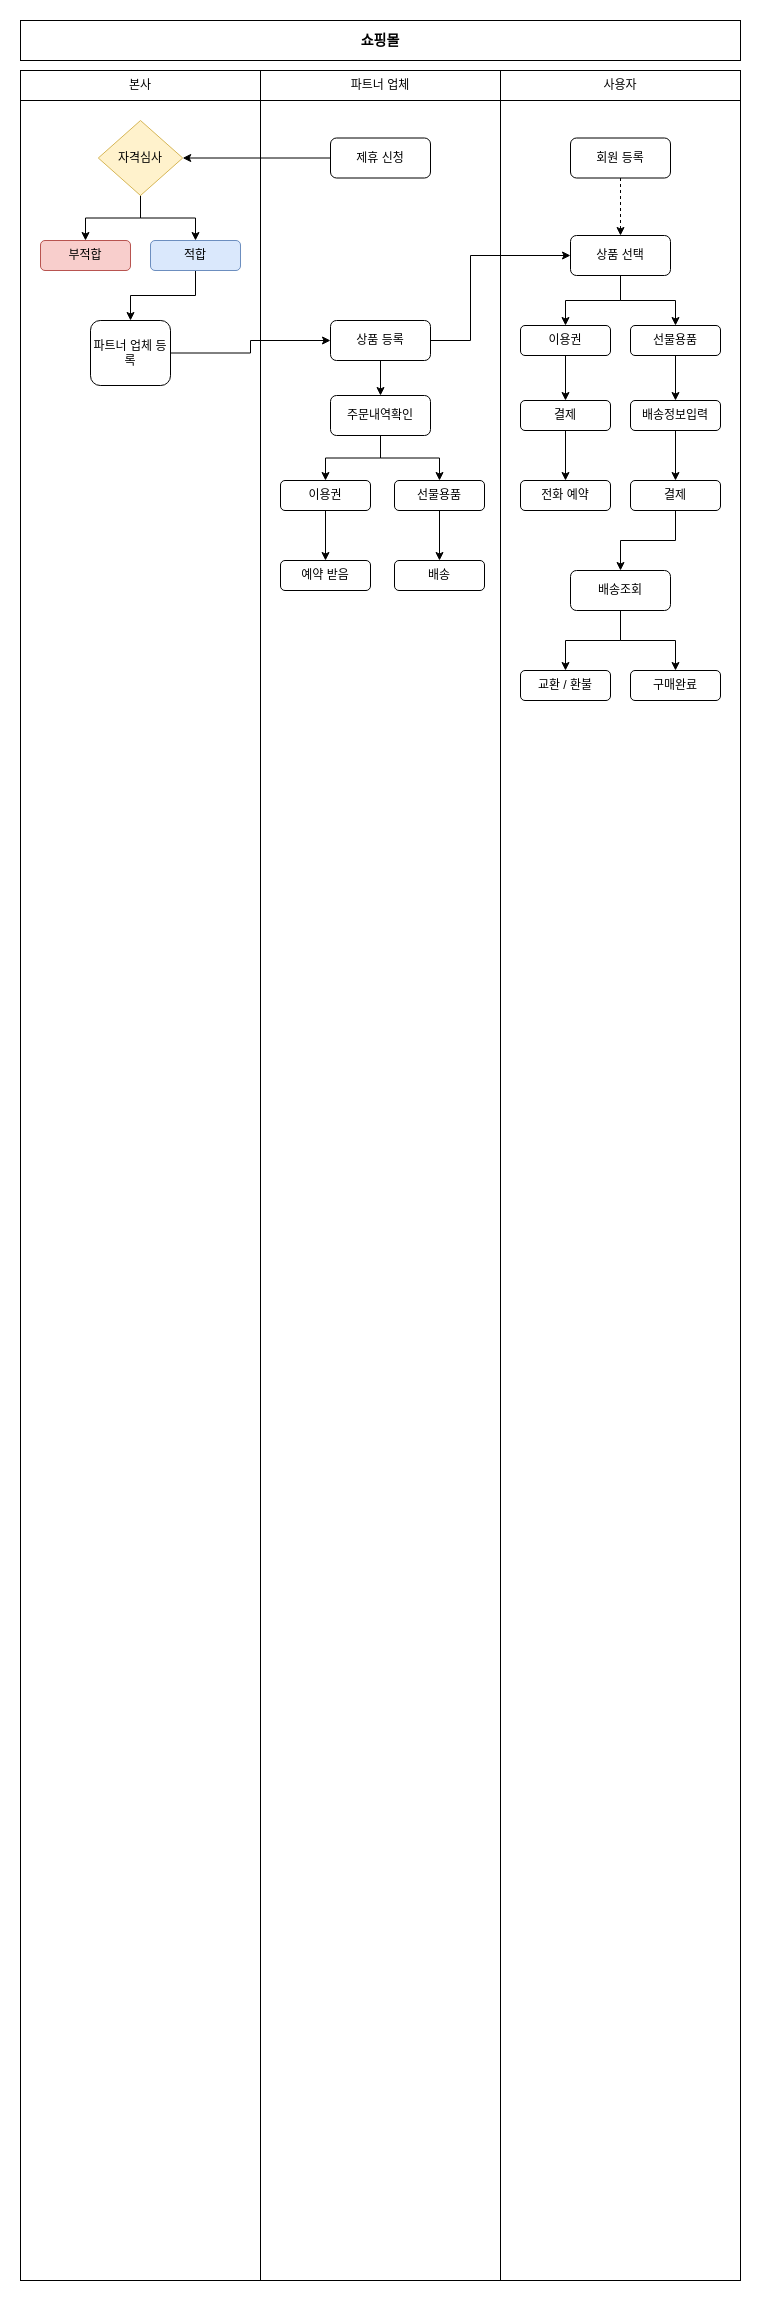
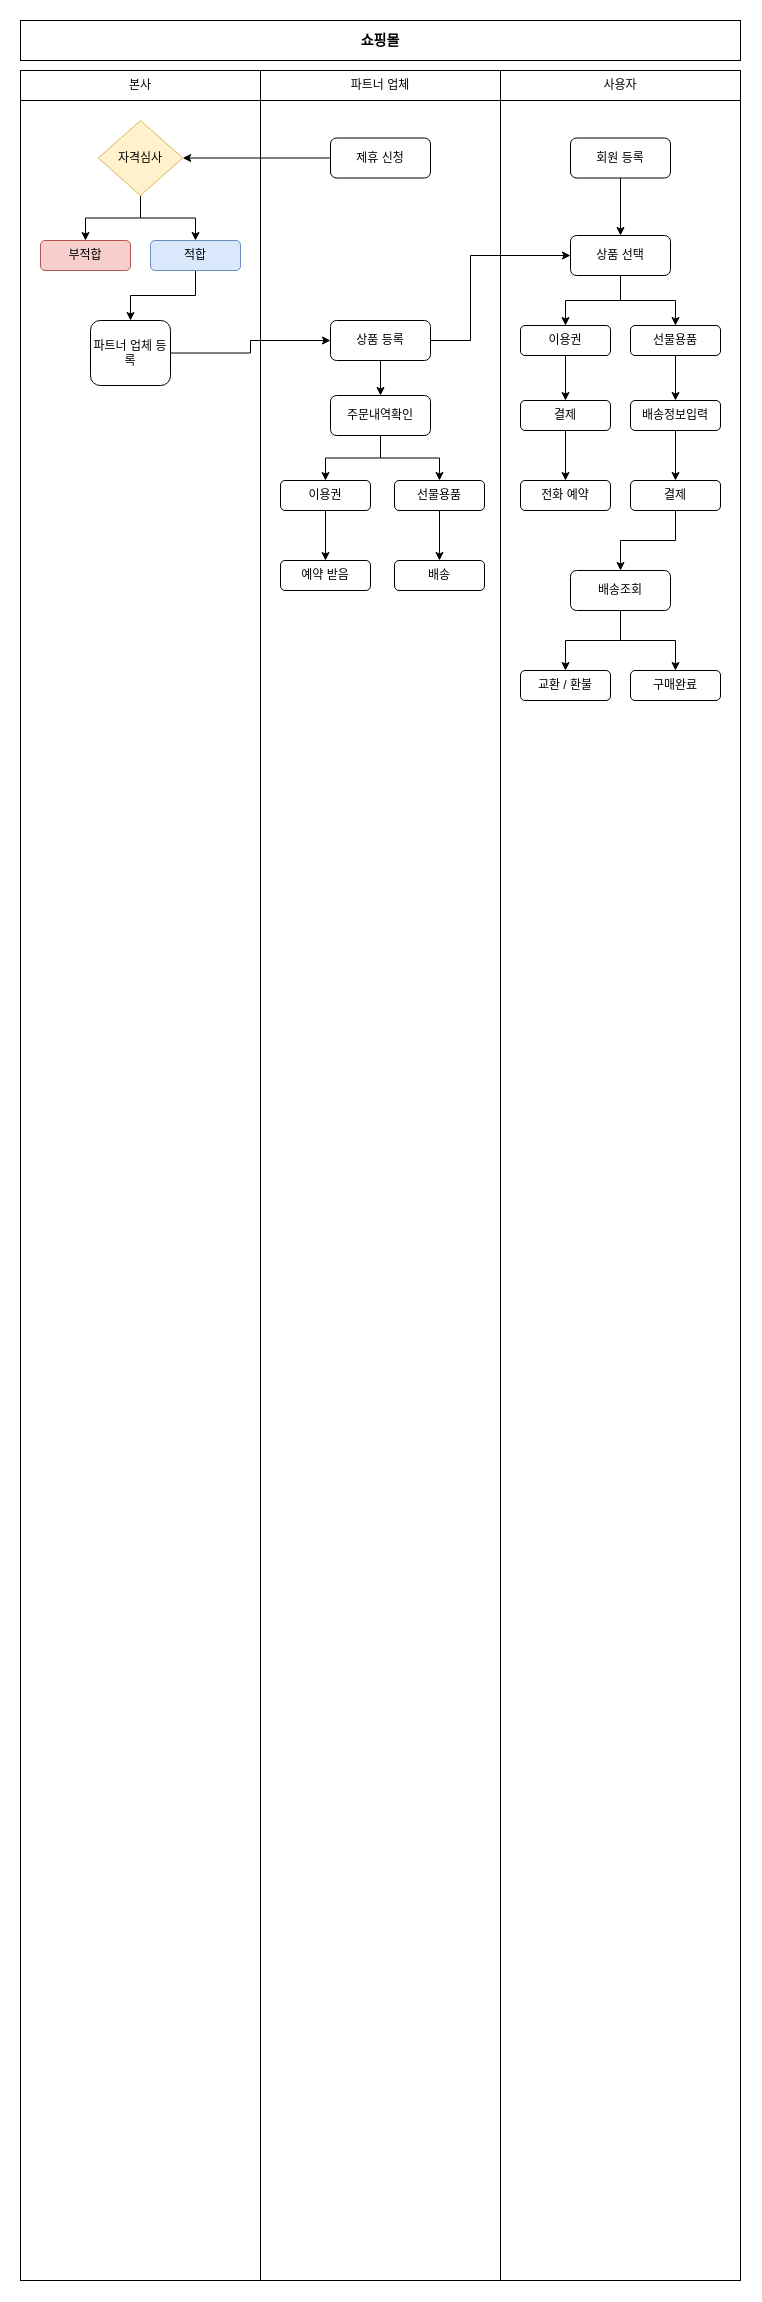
edge "회원 등록" -> "상품 선택": style dashed -> solid
